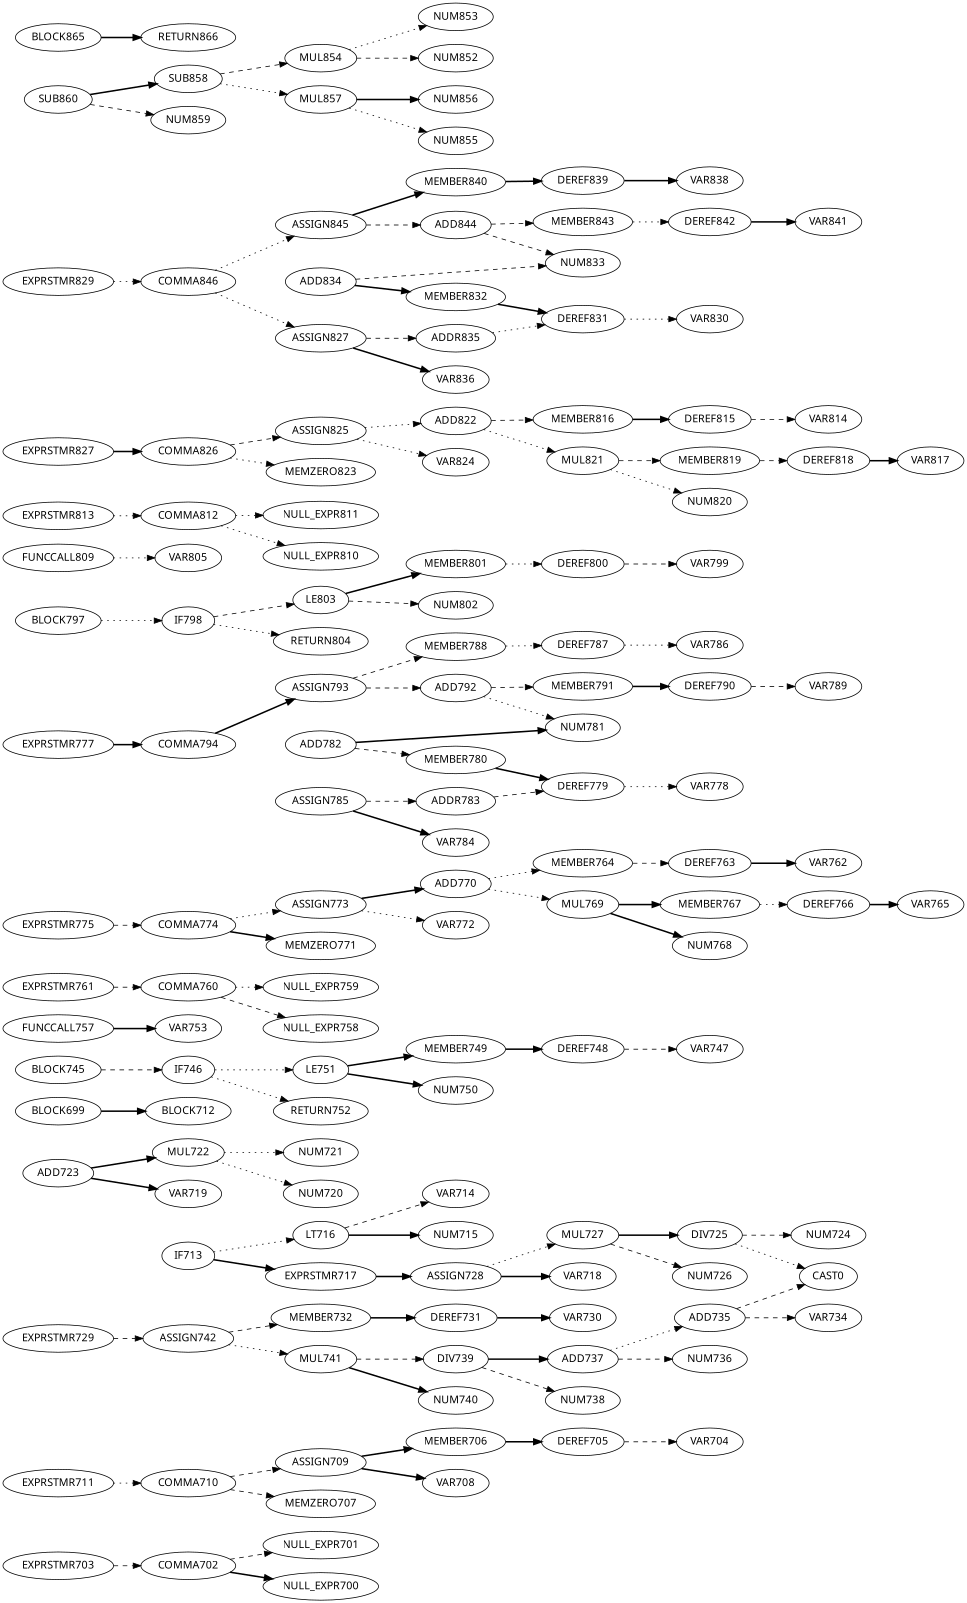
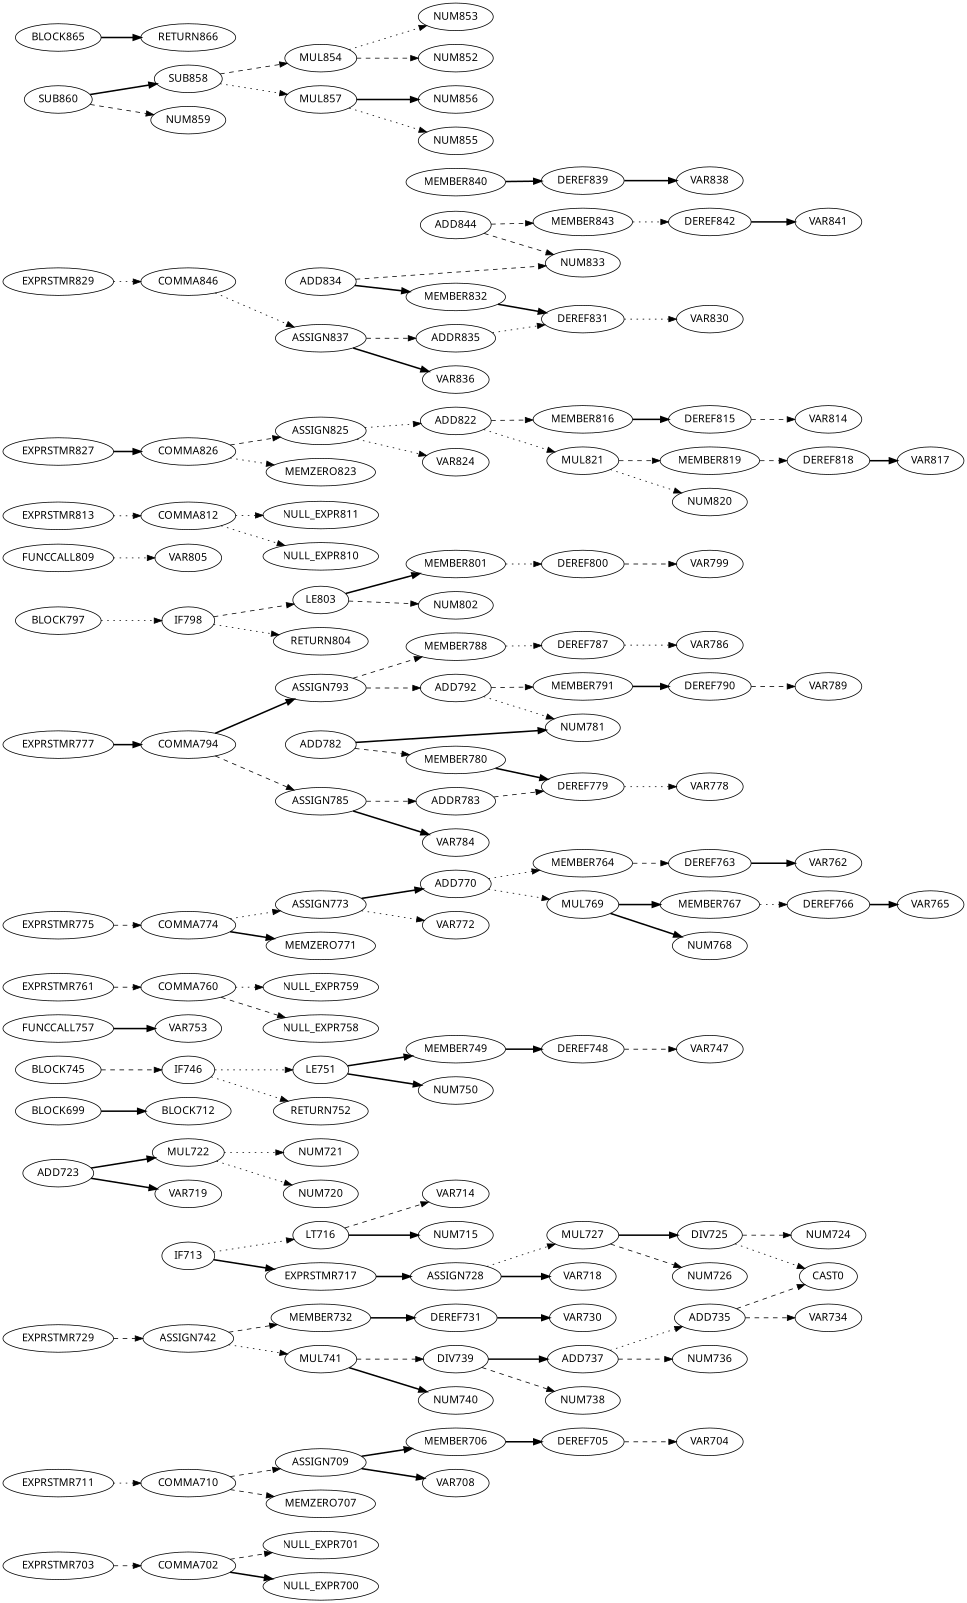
node "ASSIGN845": removed
node "ASSIGN827": label "ASSIGN827" -> "ASSIGN837"
edge "COMMA794" -> "ASSIGN785": added
